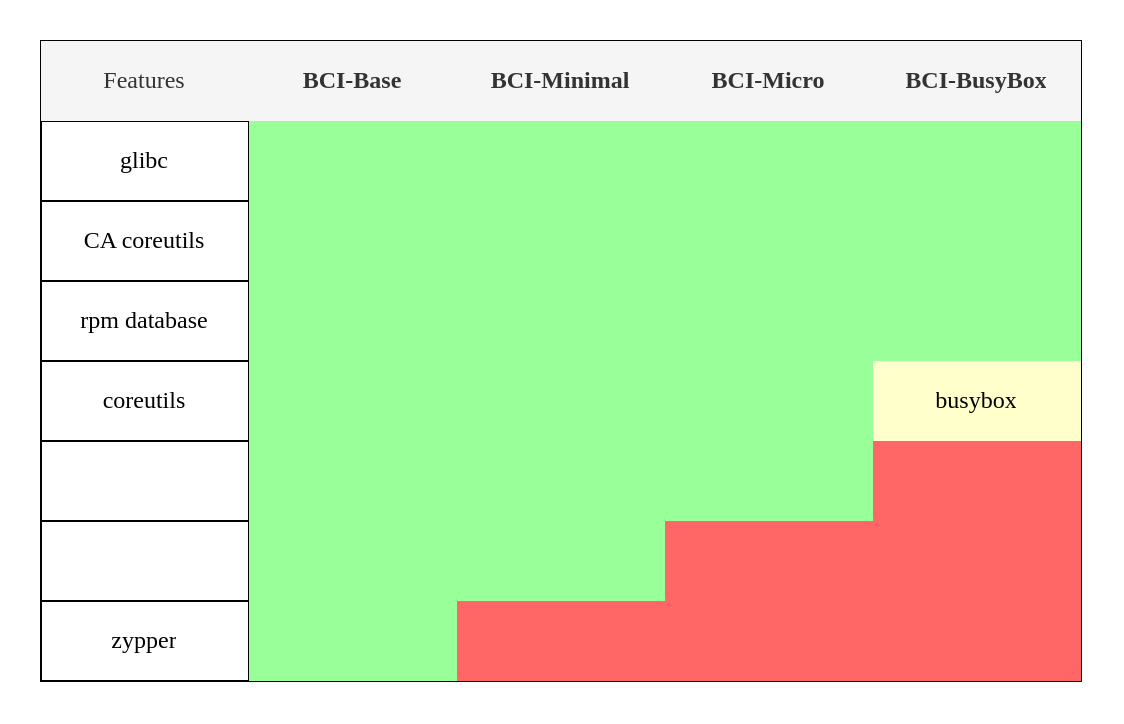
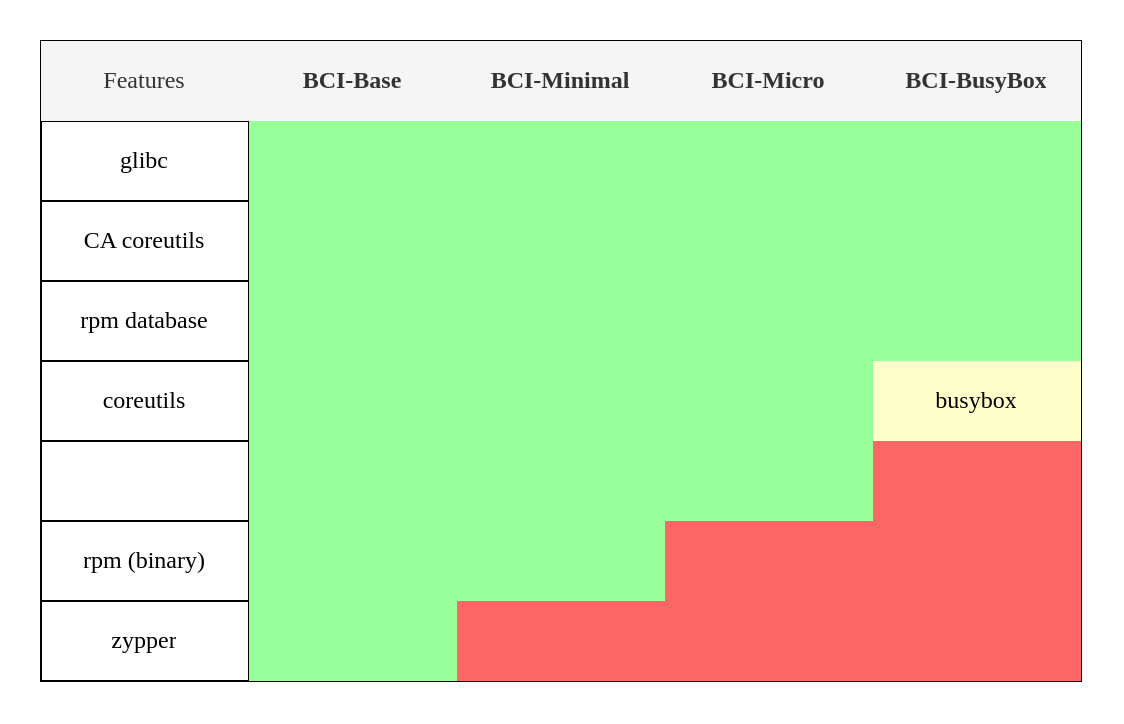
node "rpm (binary)": added
